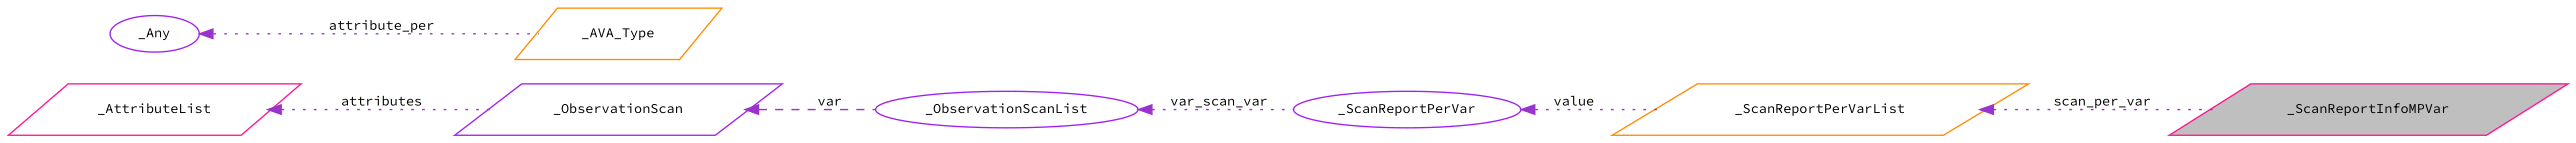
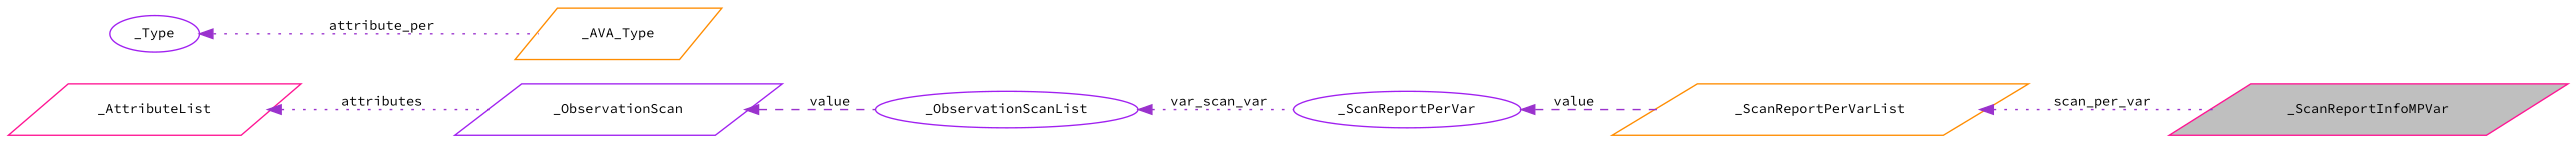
node "_Any": label "_Any" -> "_Type"
edge "_ObservationScanList" -> "_ObservationScan": label " var" -> " value"
edge "_ScanReportPerVarList" -> "_ScanReportPerVar": style dotted -> dashed
